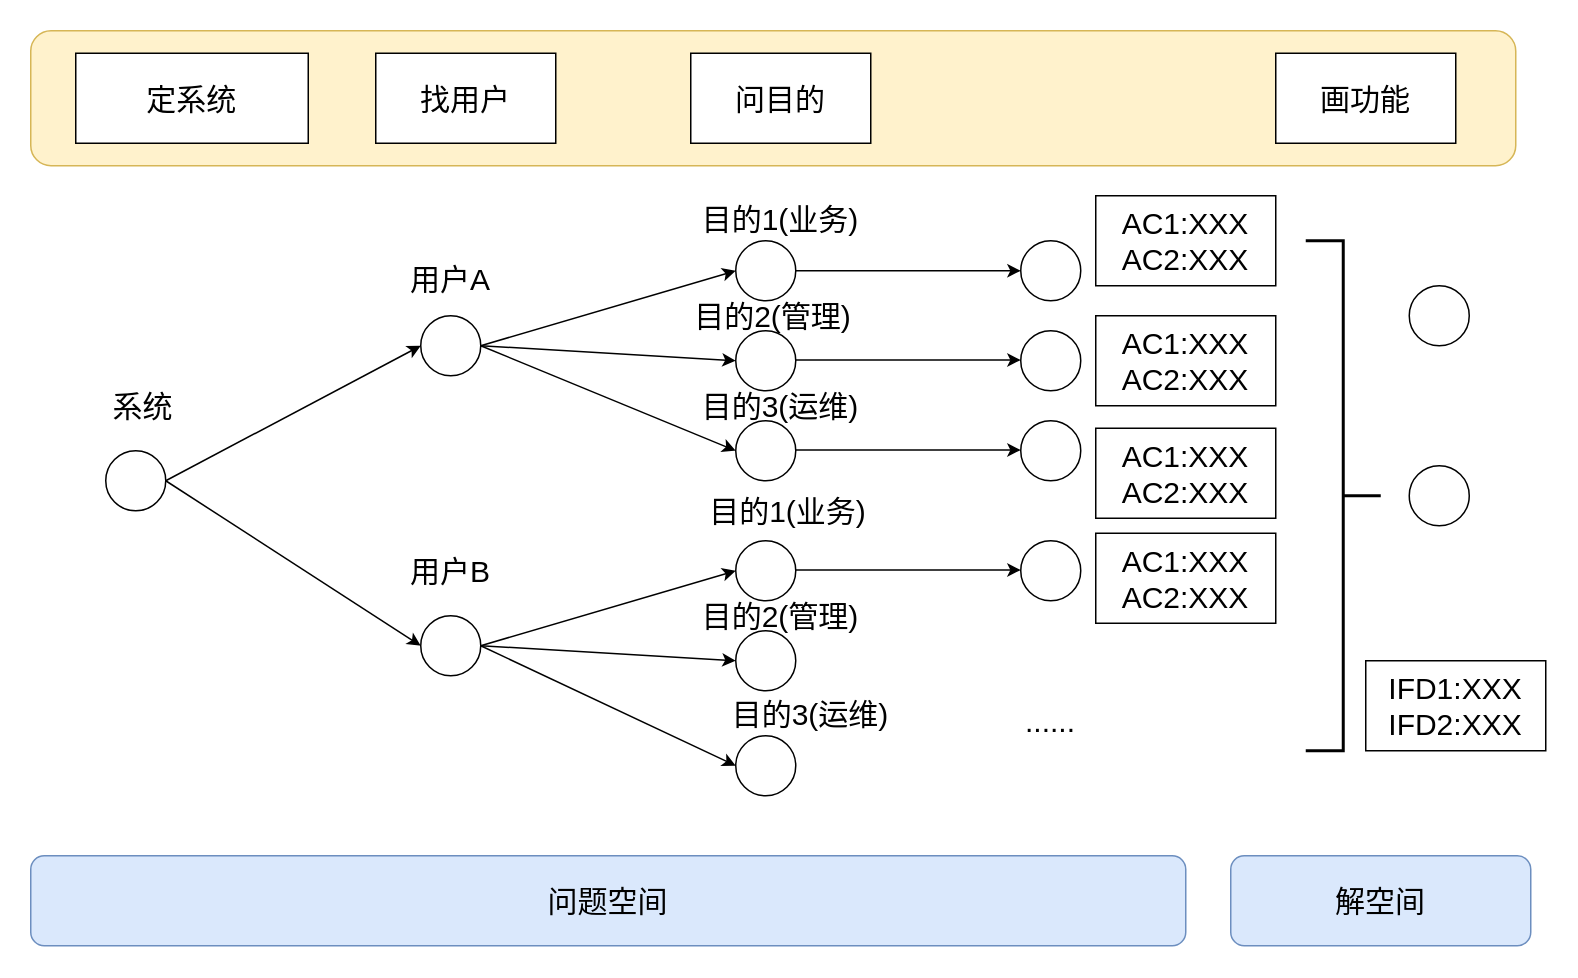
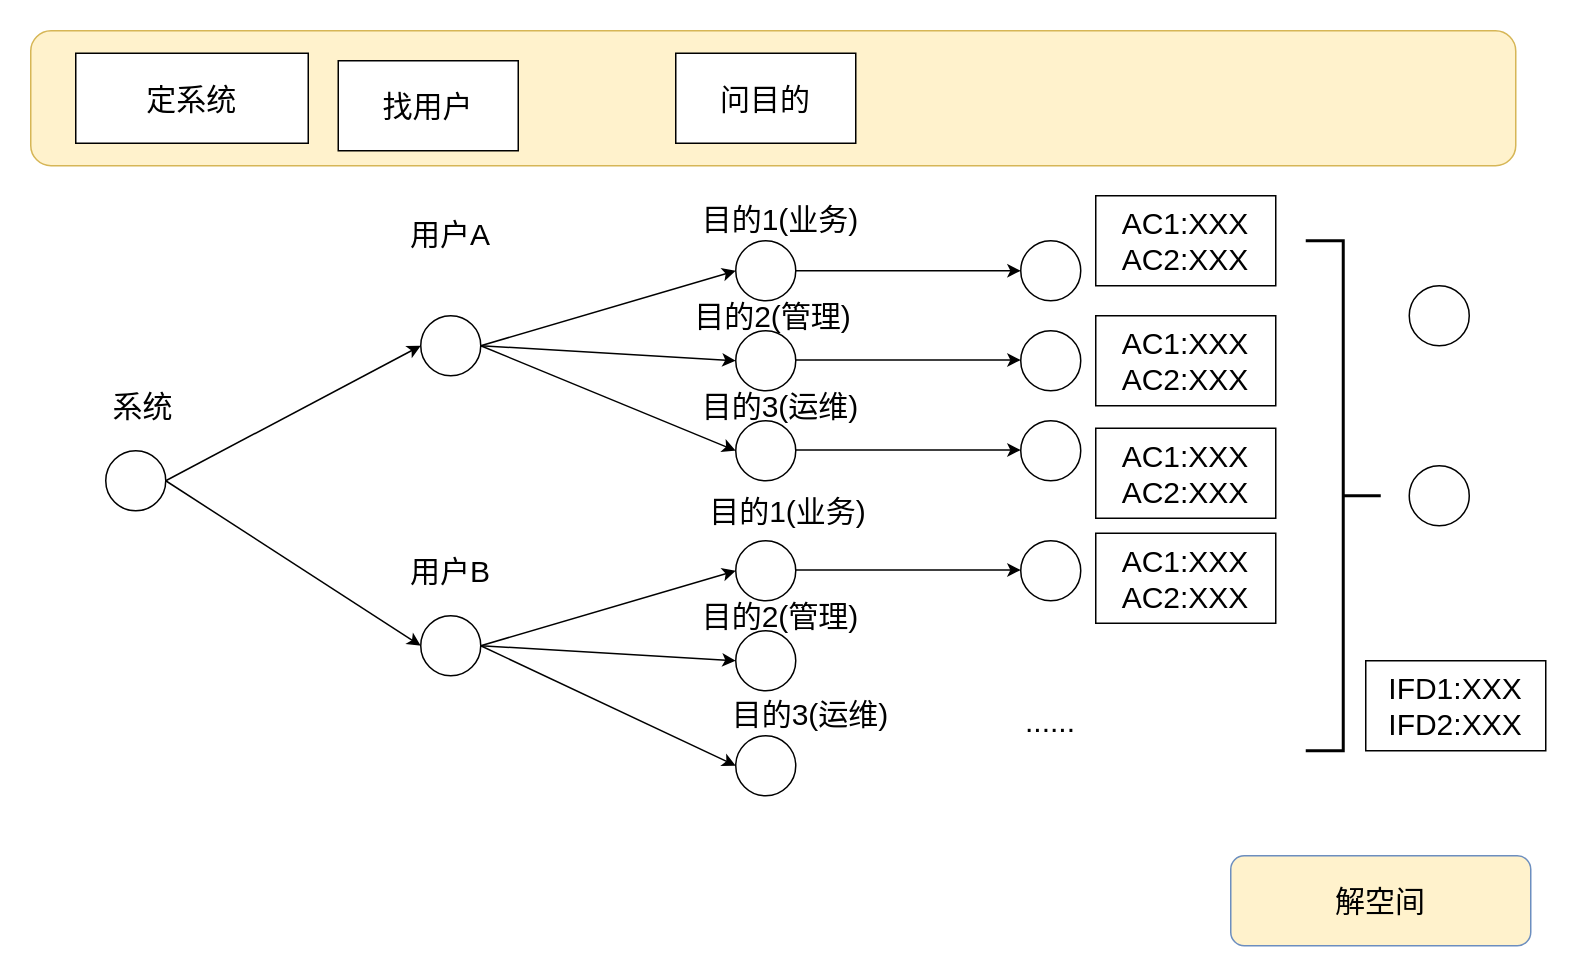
node "找用户": moved (466, 98) -> (428, 106)
node "问目的": moved (781, 98) -> (766, 98)
node "画功能": removed
node "用户A": moved (451, 278) -> (451, 233)
node "问题空间": removed
node "解空间": fillcolor #dae8fc -> #fff2cc
